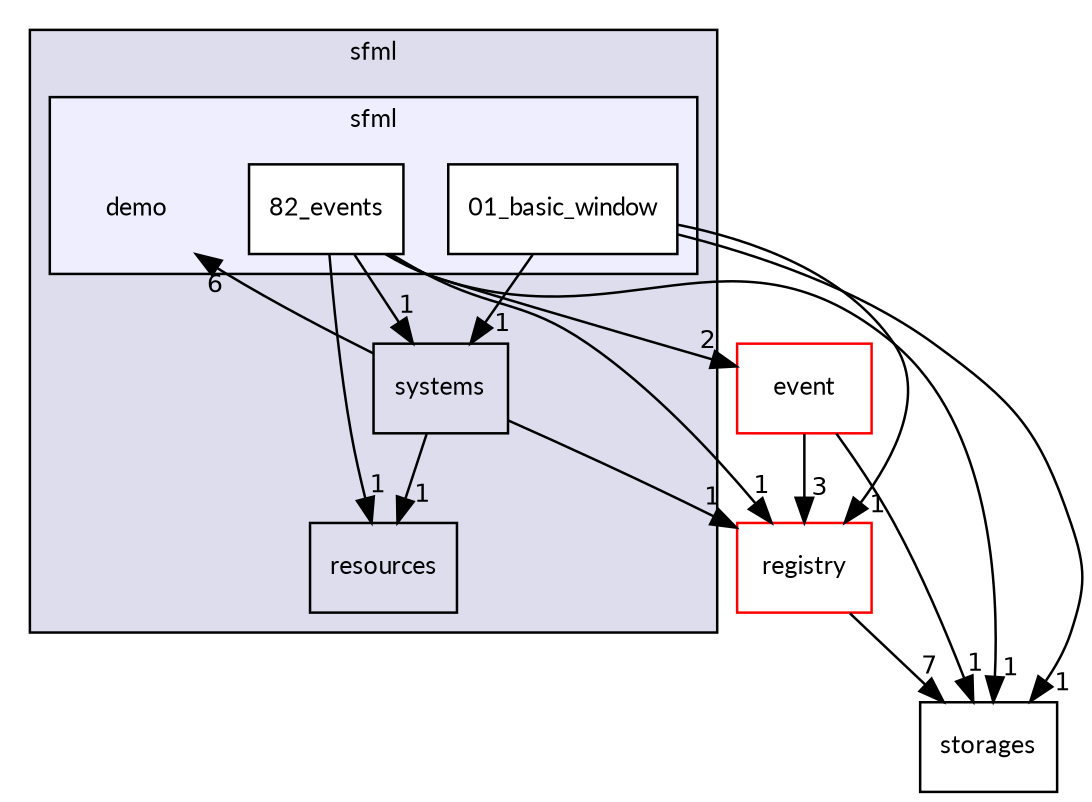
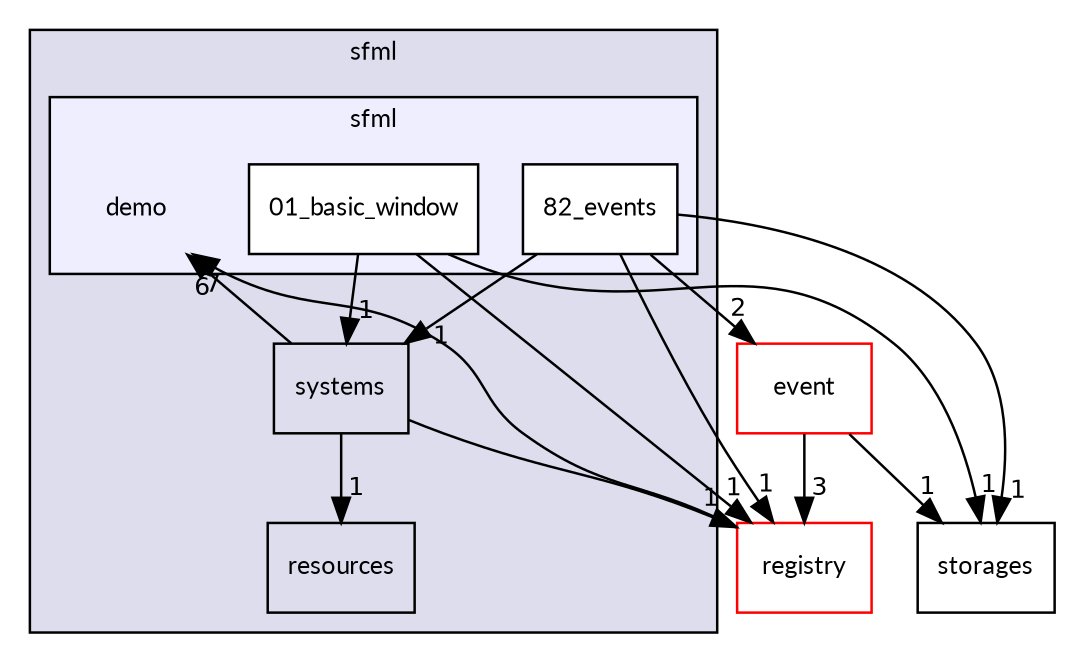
edge "82_events" -> "resources": removed
edge "registry" -> "storages": now "registry" -> "demo"
